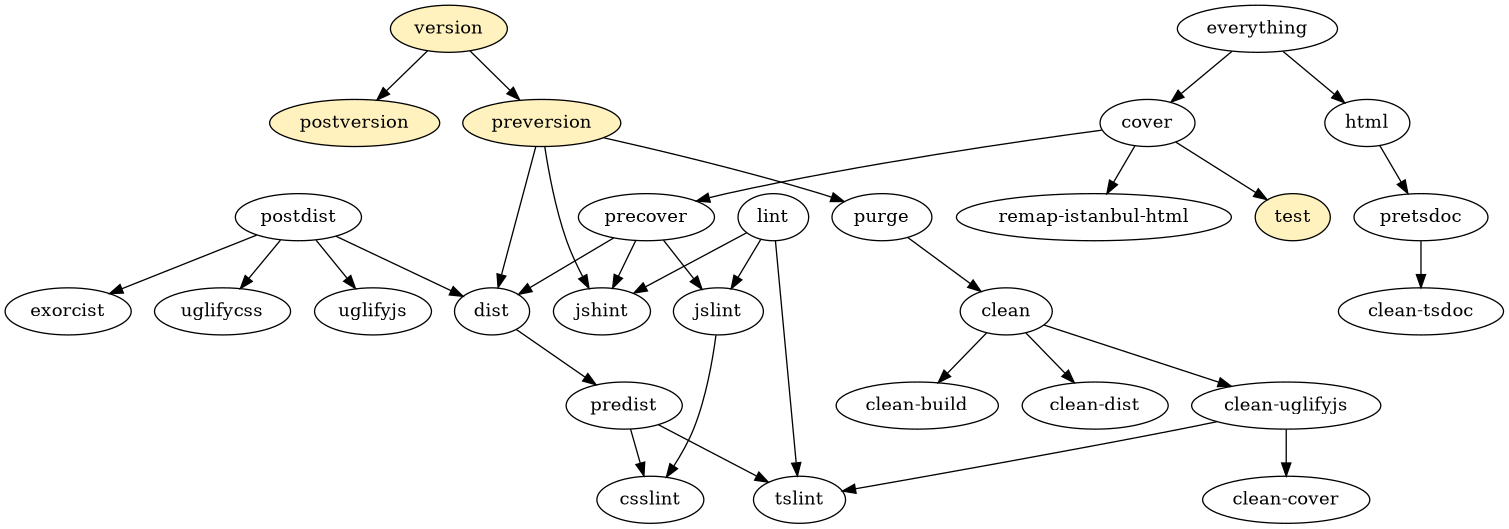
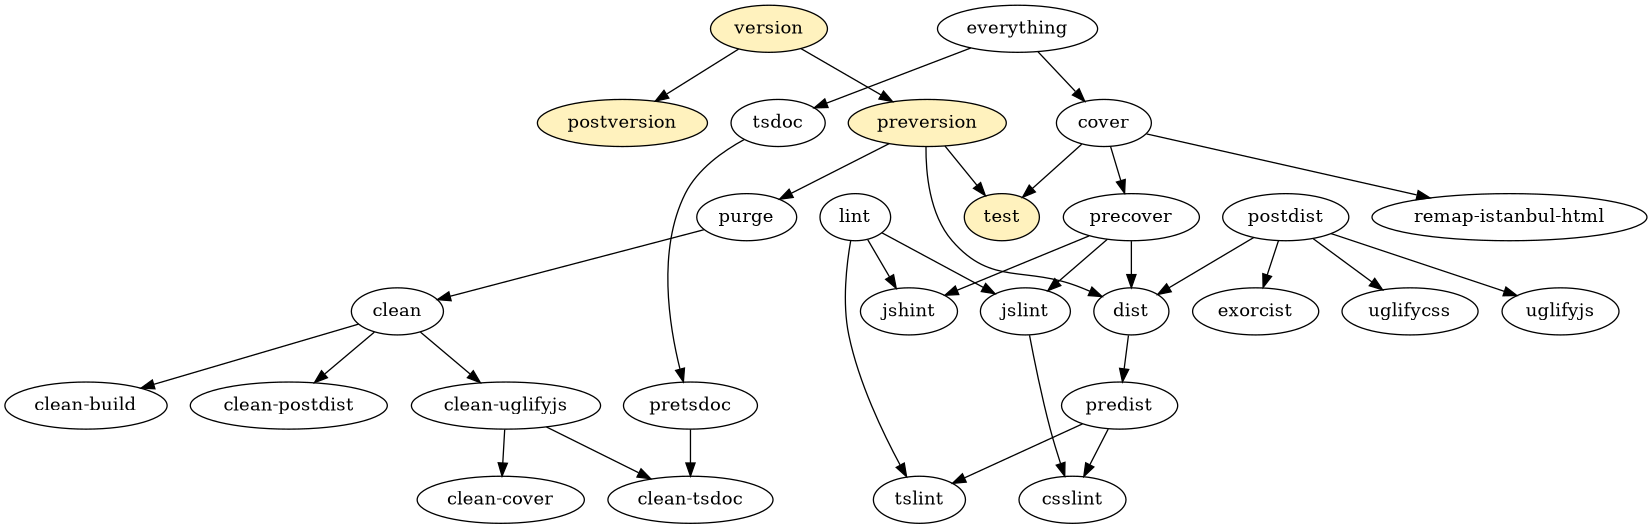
node "html": label "html" -> "tsdoc"
edge "preversion" -> "jshint": now "preversion" -> "test"
node "clean-dist": label "clean-dist" -> "clean-postdist"
edge "clean-uglifyjs" -> "tslint": now "clean-uglifyjs" -> "clean-tsdoc"
